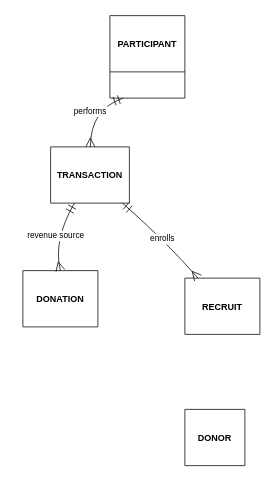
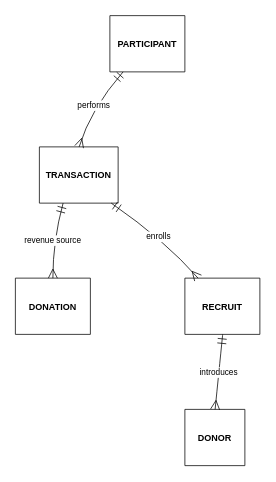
node "PARTICIPANT": size 75x83 -> 75x56
node "TRANSACTION": moved (90, 175) -> (79, 175)
node "DONATION": moved (60, 299) -> (53, 306)
edge "RECRUIT" -- "DONOR": added, label "introduces"
